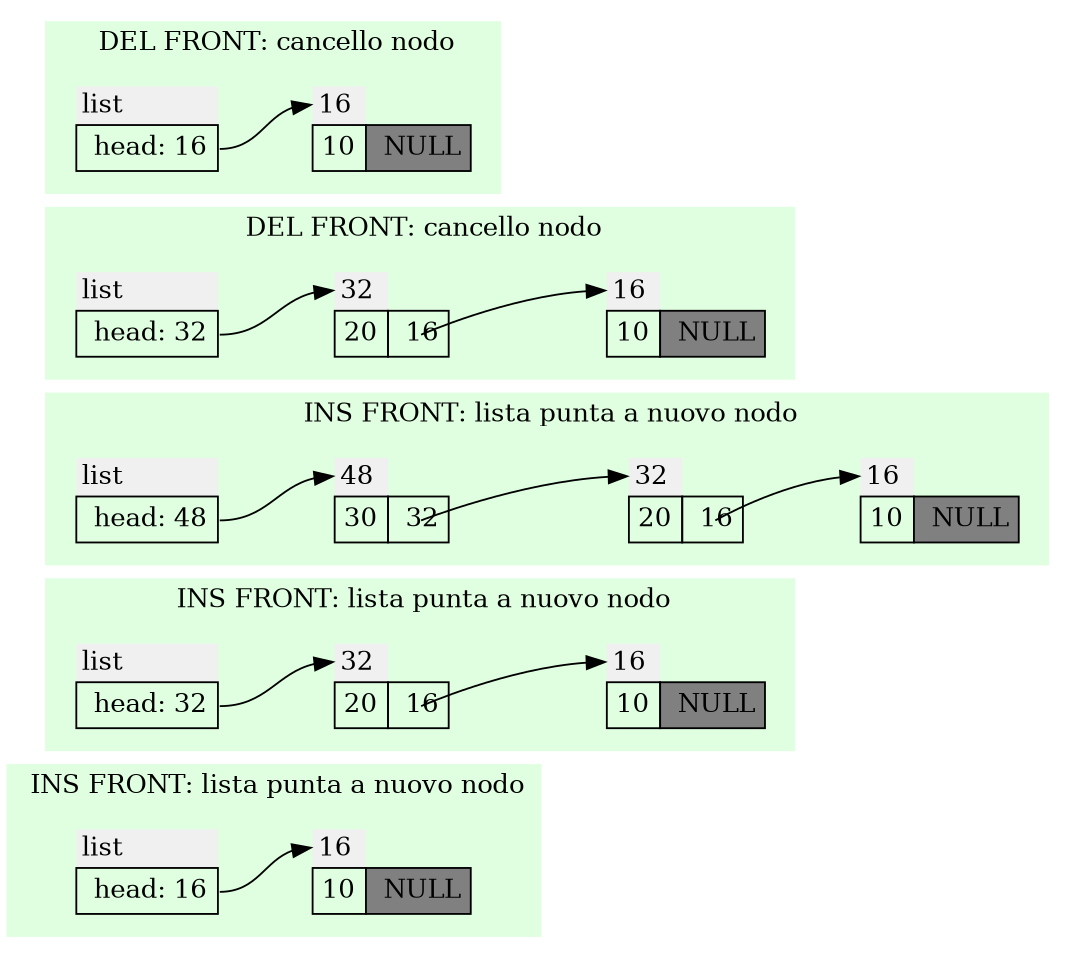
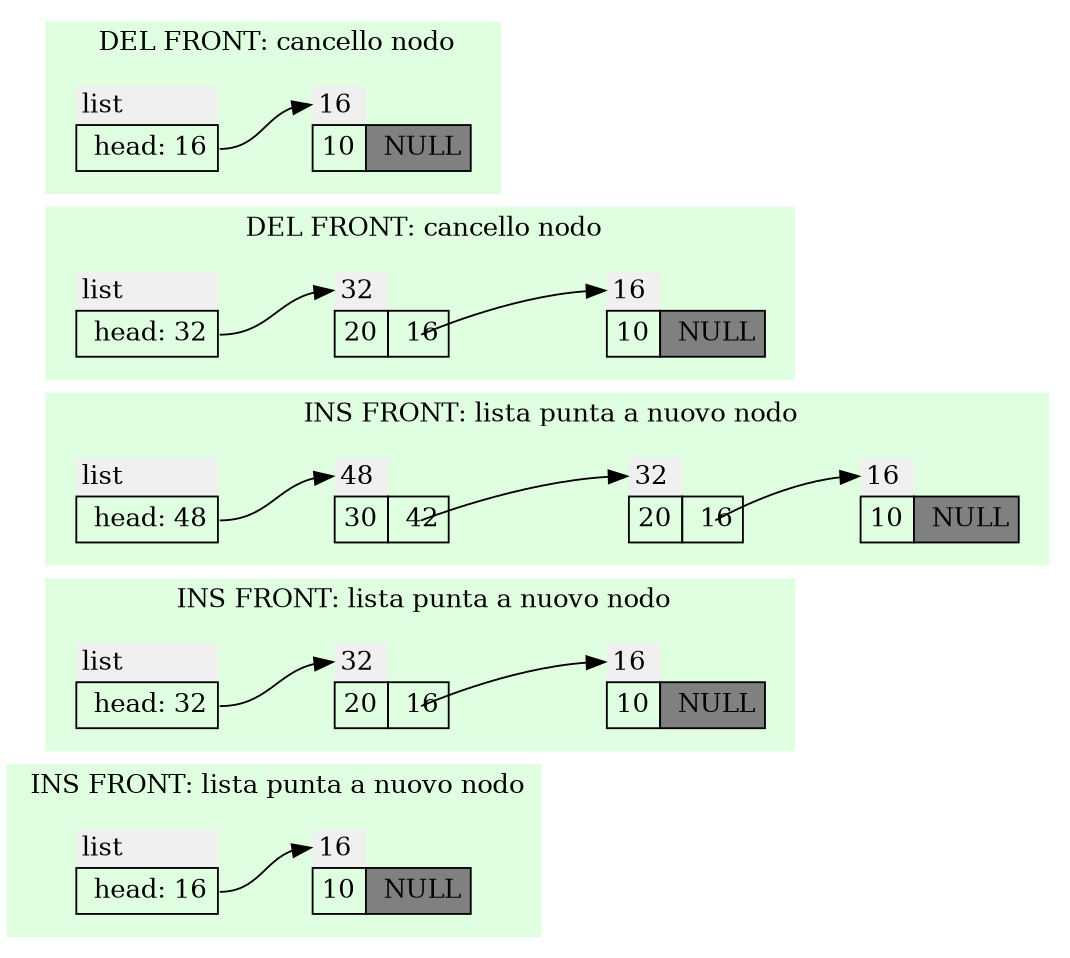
node "48": text "32" -> "42"
